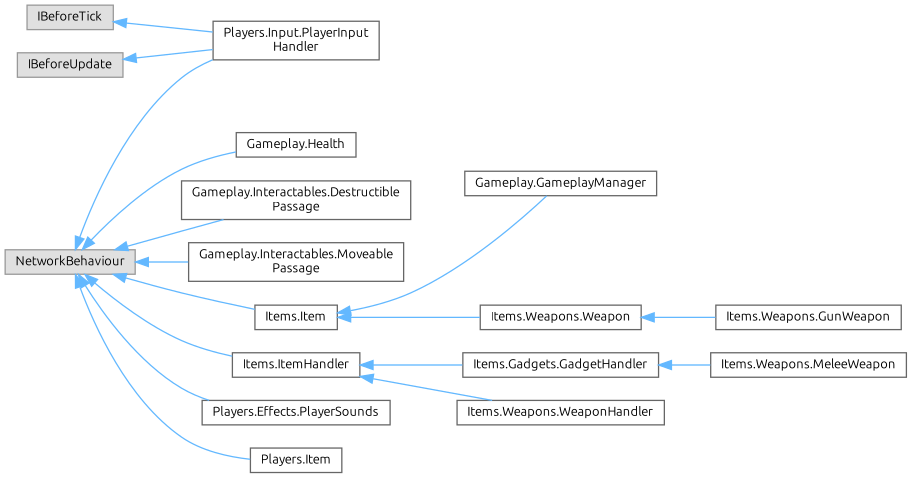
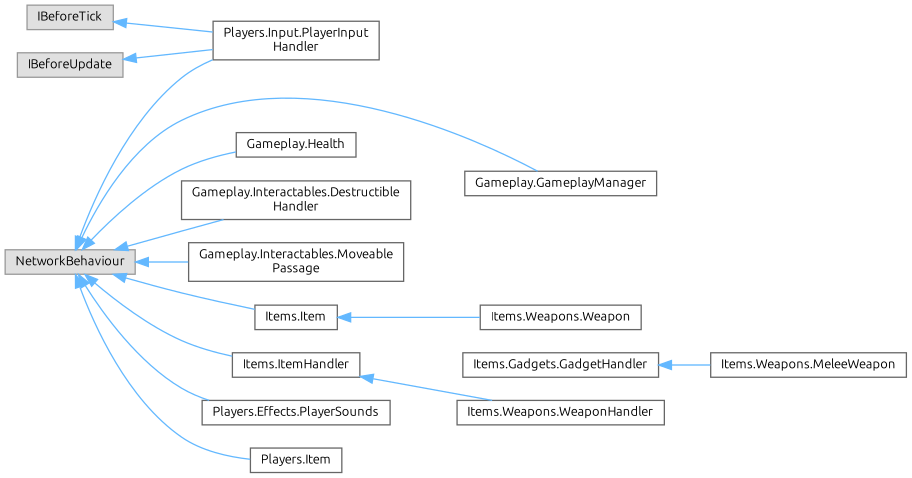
node "Gameplay.Interactables.Destructible Passage": label "Gameplay.Interactables.Destructible Passage" -> "Gameplay.Interactables.Destructible Handler"
edge "Gameplay.GameplayManager" -> "Items.Item": now "Gameplay.GameplayManager" -> "NetworkBehaviour"
node "Items.Weapons.GunWeapon": removed
edge "Items.Gadgets.GadgetHandler" -> "Items.ItemHandler": removed
